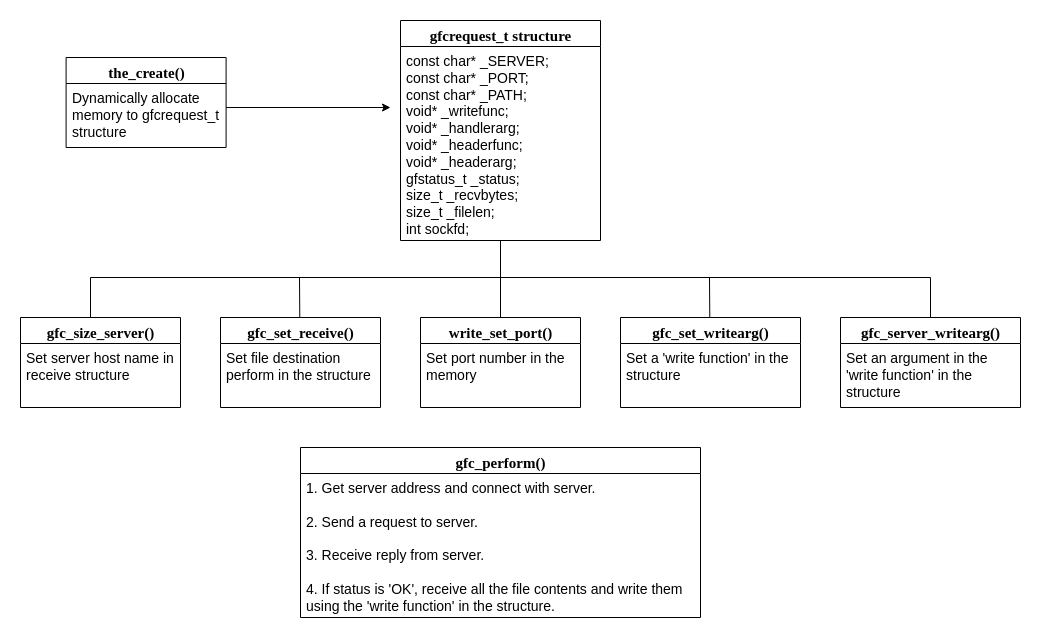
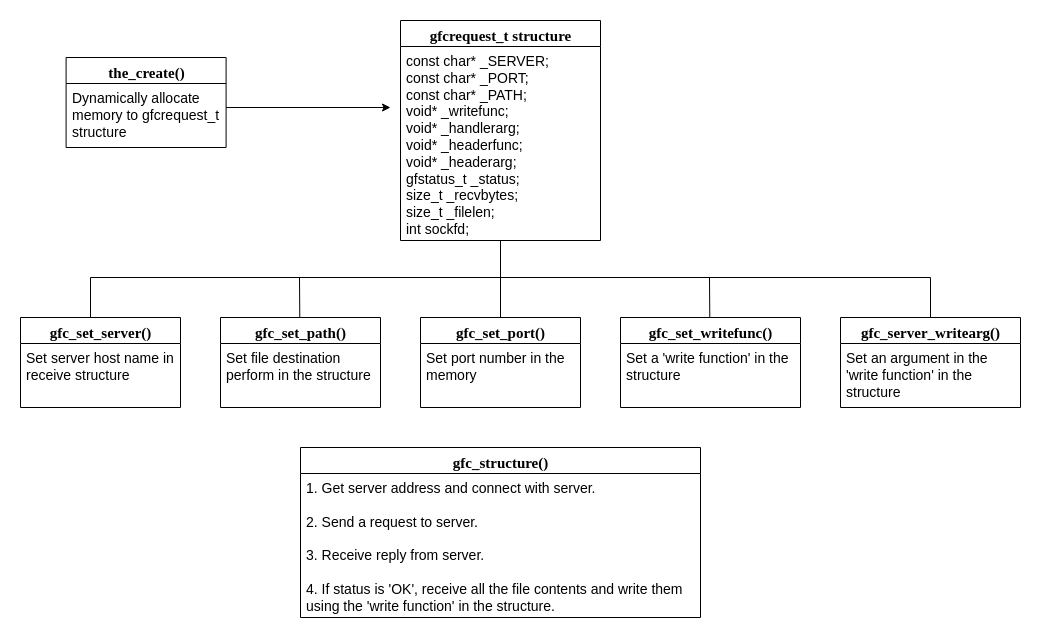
node "gfc_size_server()": label "gfc_size_server()" -> "gfc_set_server()"
node "gfc_set_receive()": label "gfc_set_receive()" -> "gfc_set_path()"
node "write_set_port()": label "write_set_port()" -> "gfc_set_port()"
node "gfc_set_writearg()": label "gfc_set_writearg()" -> "gfc_set_writefunc()"
node "gfc_perform()": label "gfc_perform()" -> "gfc_structure()"
